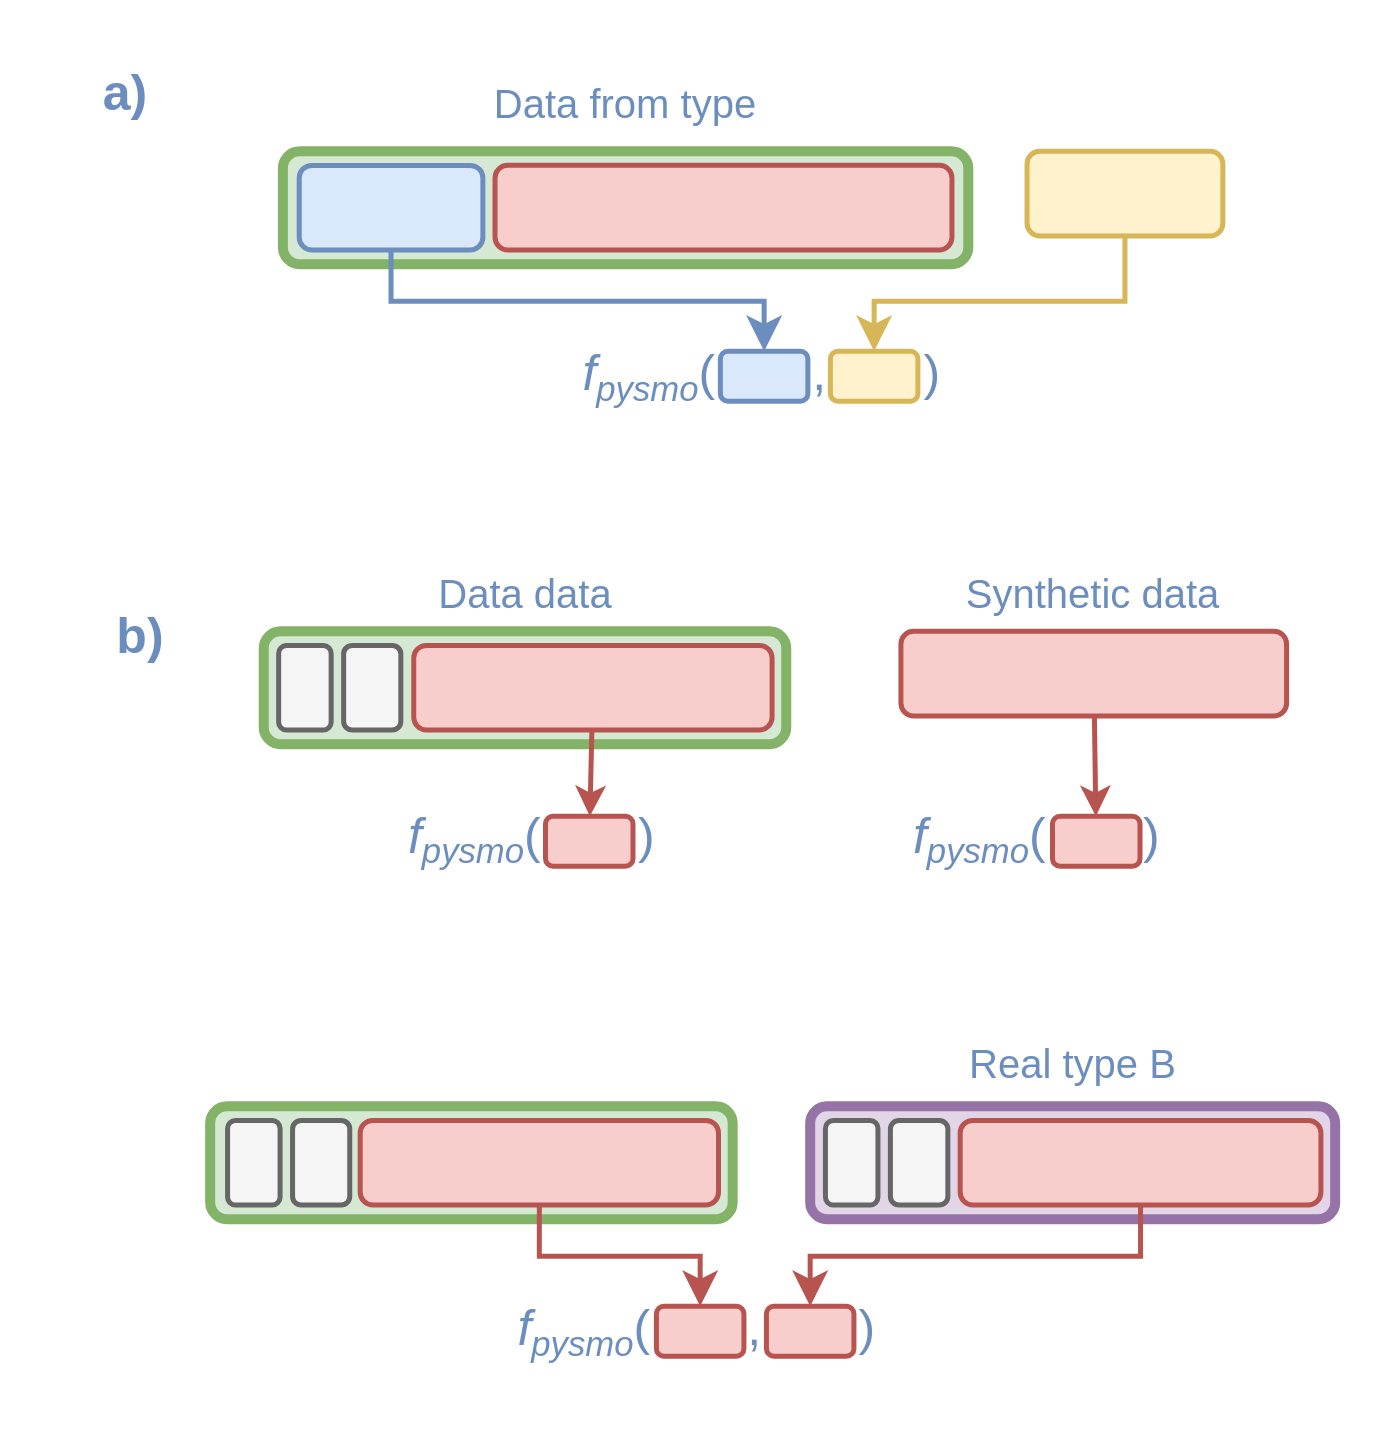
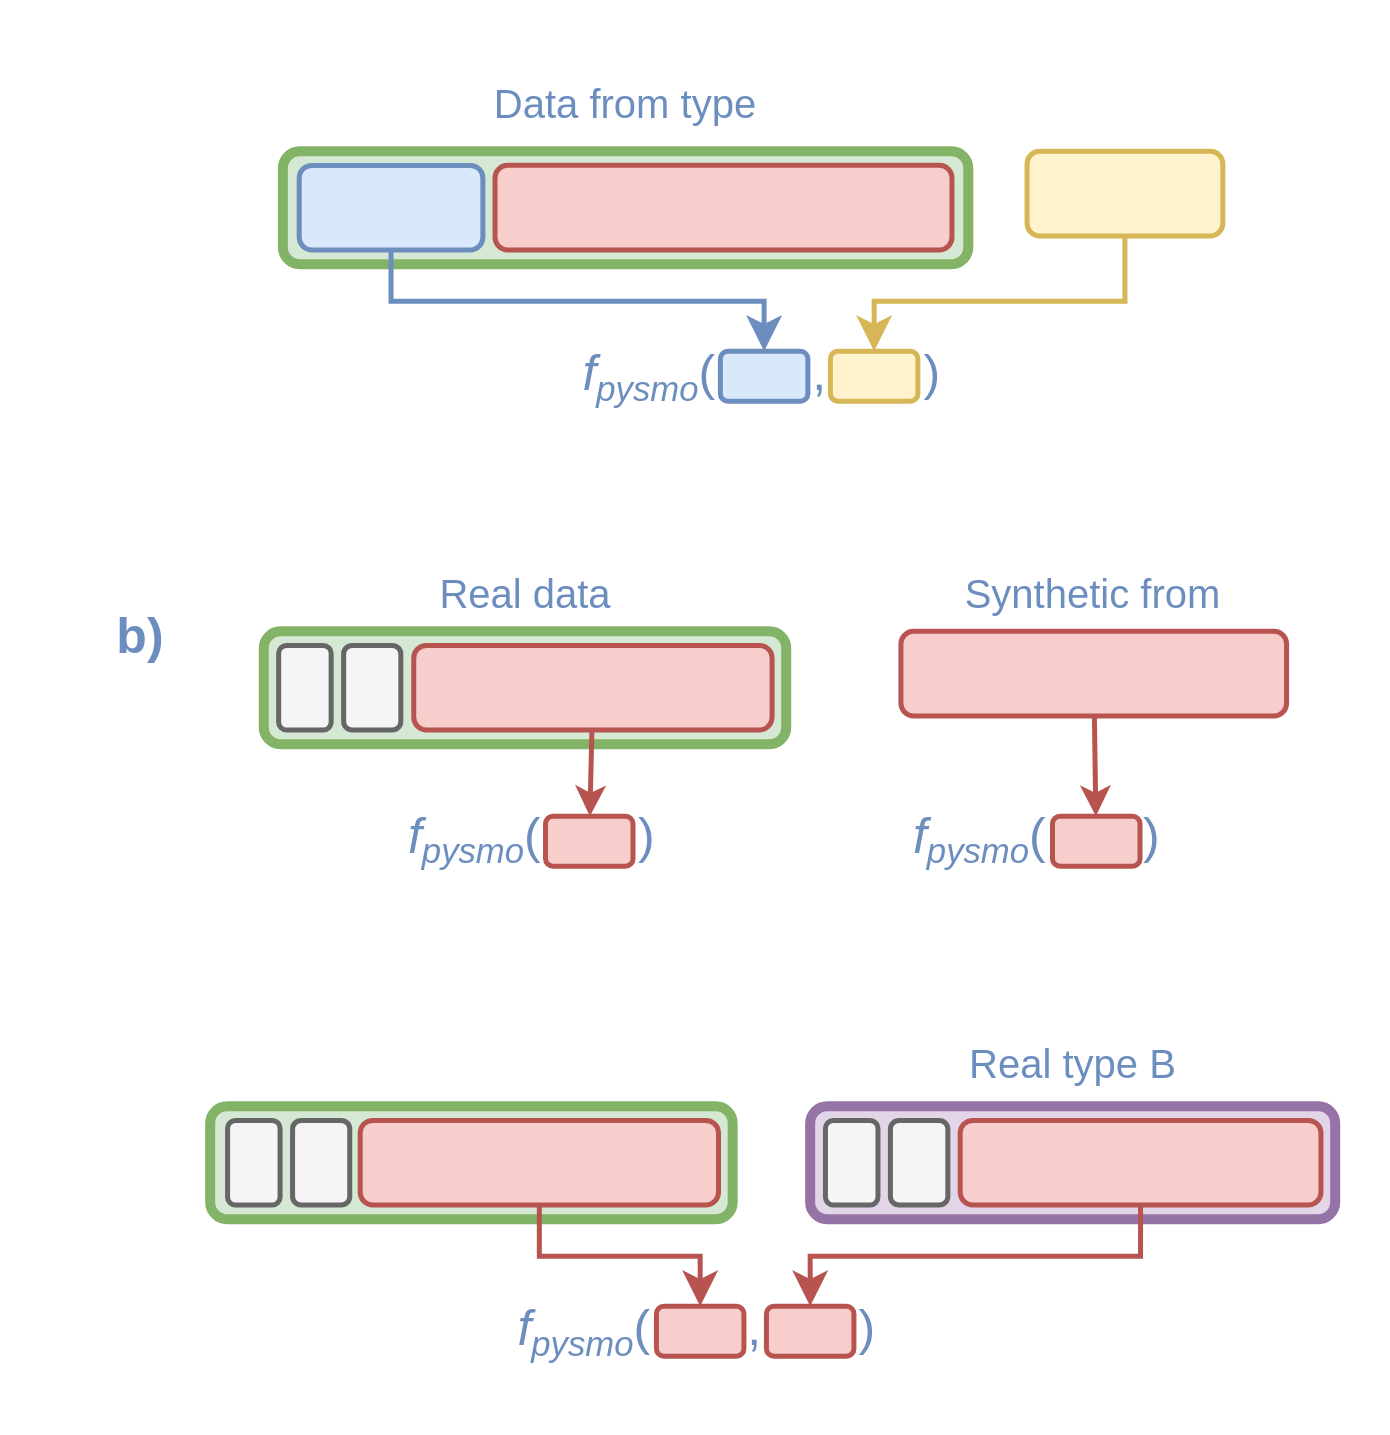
node "a)": removed
node "Data data": label "Data data" -> "Real data"
node "Synthetic data": label "Synthetic data" -> "Synthetic from"
